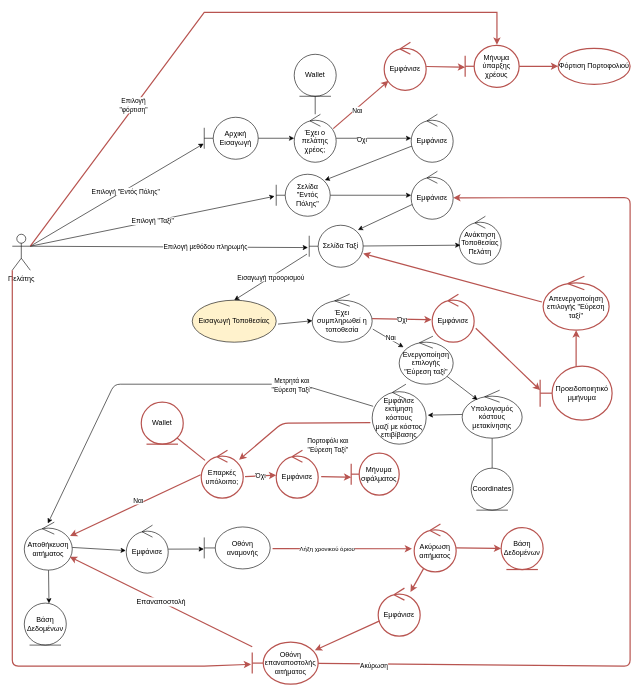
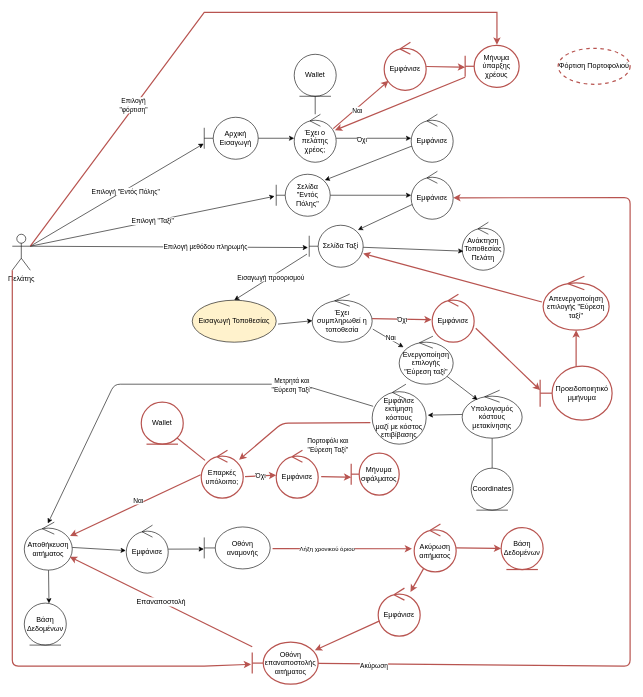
edge "Μήνυμα ύπαρξης χρέους" -> "Φόρτιση Πορτοφολιού": now "Μήνυμα ύπαρξης χρέους" -> "Έχει ο πελάτης χρέος;"
node "Φόρτιση Πορτοφολιού": style solid -> dashed
node "Ανάκτηση Τοποθεσίας Πελάτη": moved (480, 240) -> (483, 246)
